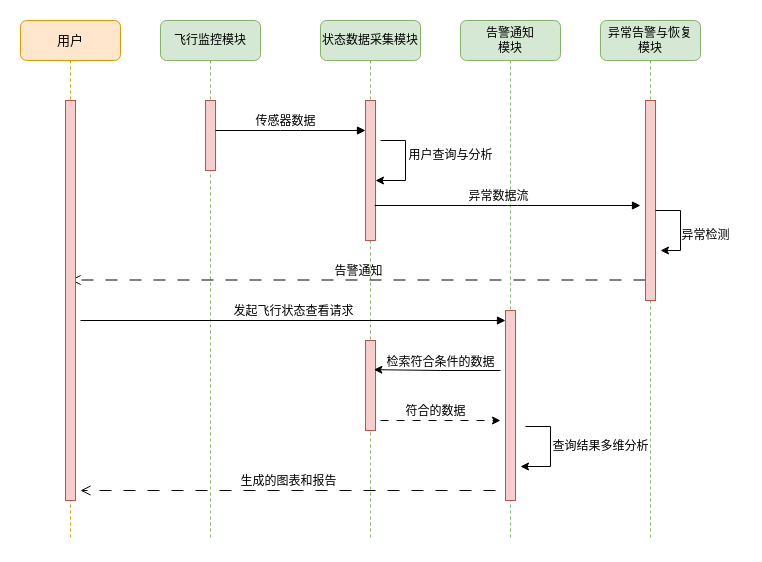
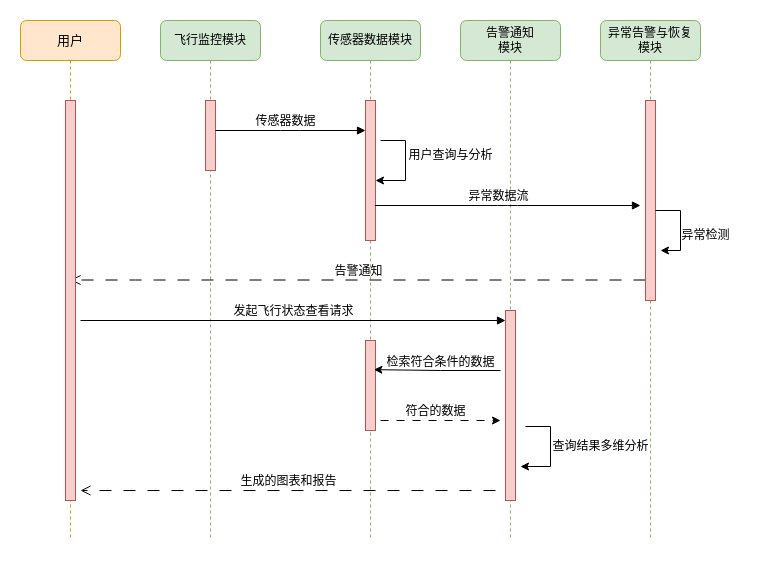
node "状态数据采集模块": label "状态数据采集模块" -> "传感器数据模块"
